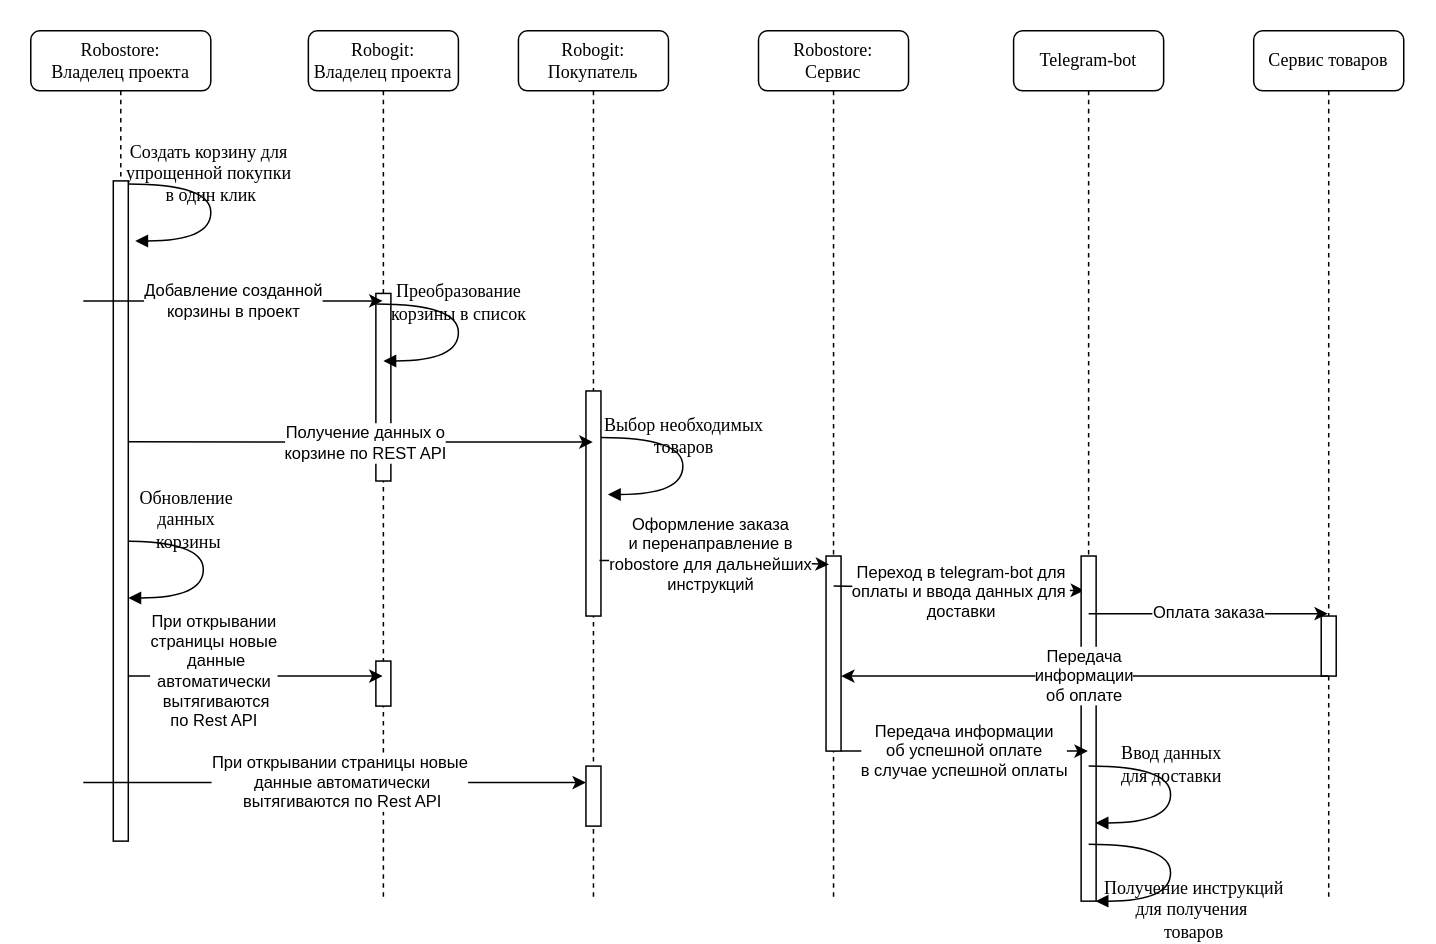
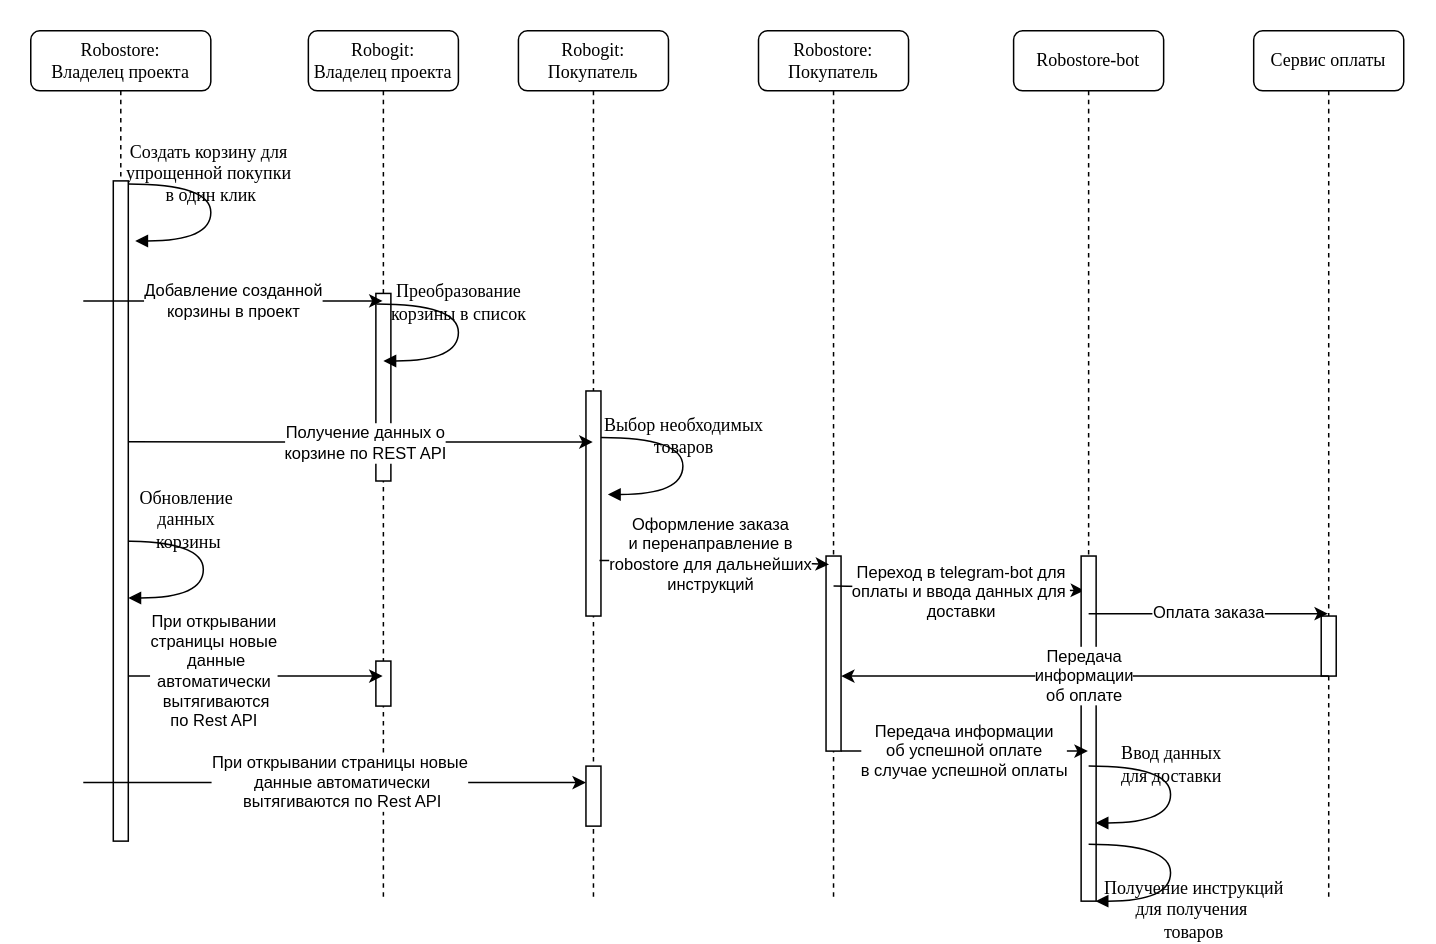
node "Robostore: Сервис": label "Robostore: Сервис" -> "Robostore: Покупатель"
node "Telegram-bot": label "Telegram-bot" -> "Robostore-bot"
node "Сервис товаров": label "Сервис товаров" -> "Сервис оплаты"
